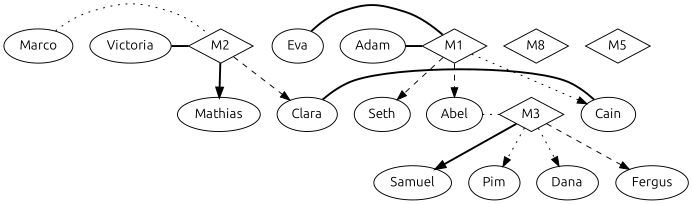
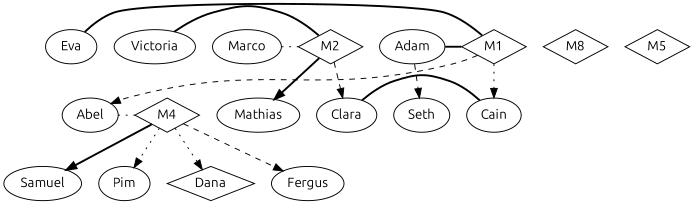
edge "M1" -> "Seth": now "Adam" -> "Seth"
node "M3": label "M3" -> "M4"
node "Dana": shape ellipse -> diamond
